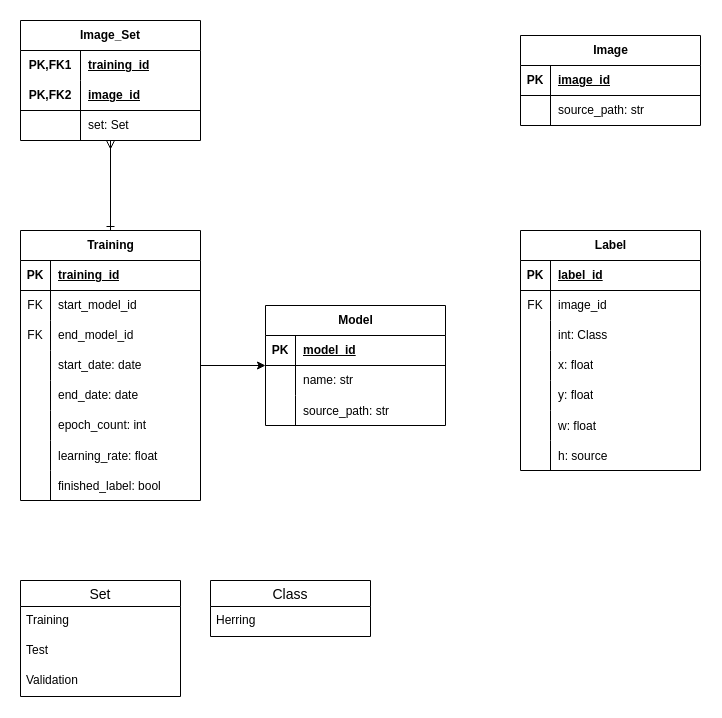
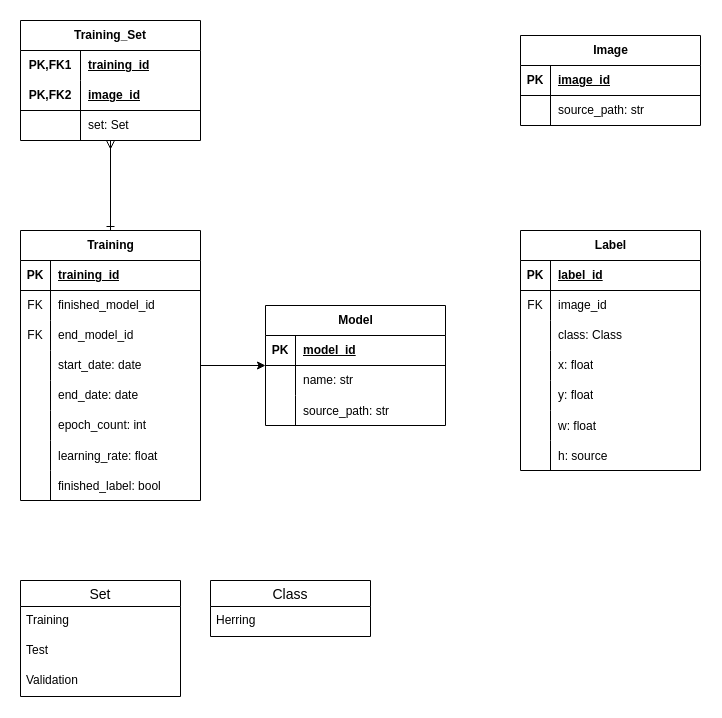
node "Image_Set": label "Image_Set" -> "Training_Set"
node "start_model_id": label "start_model_id" -> "finished_model_id"
node "int: Class": label "int: Class" -> "class: Class"
